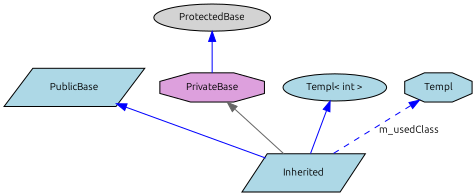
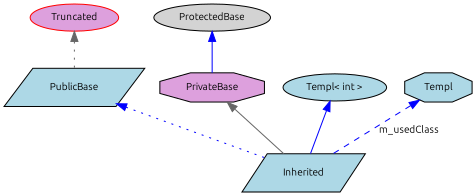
node "Truncated": added
edge "Inherited" -> "PublicBase": style solid -> dotted
